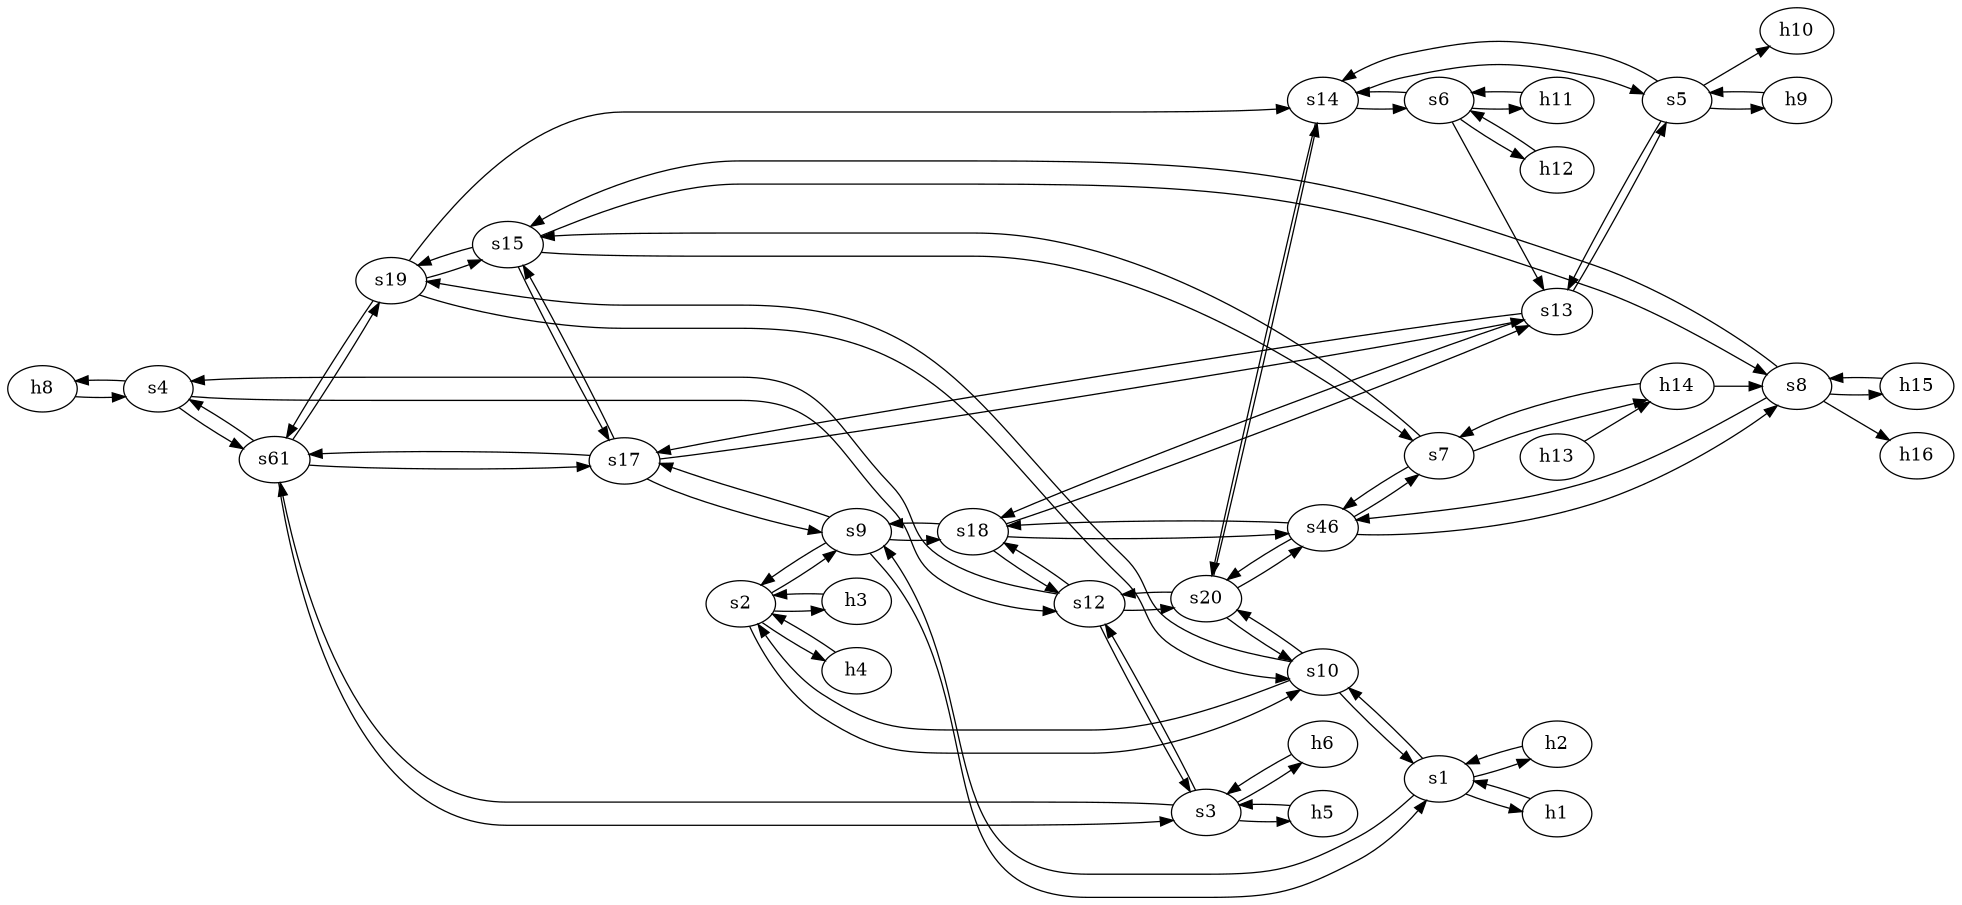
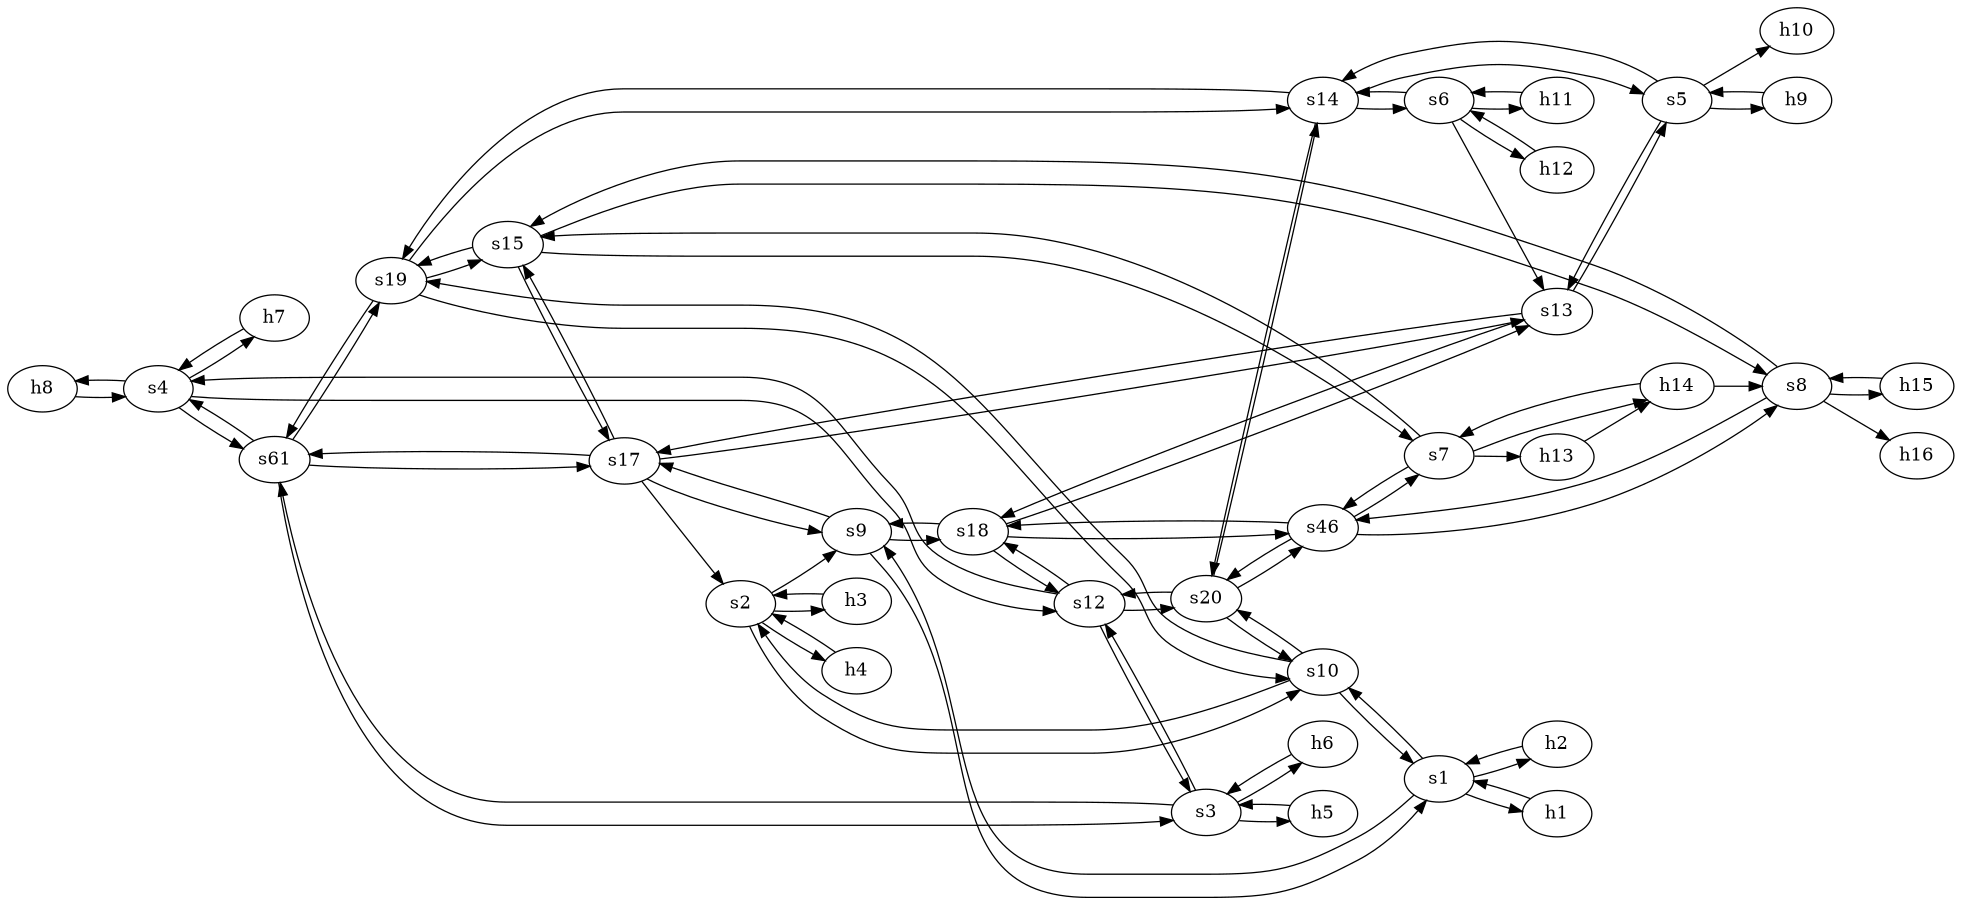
edge "s14" -> "s19": added
node "h7": added
edge "s7" -> "h13": added
edge "s9" -> "s2": now "s17" -> "s2"
